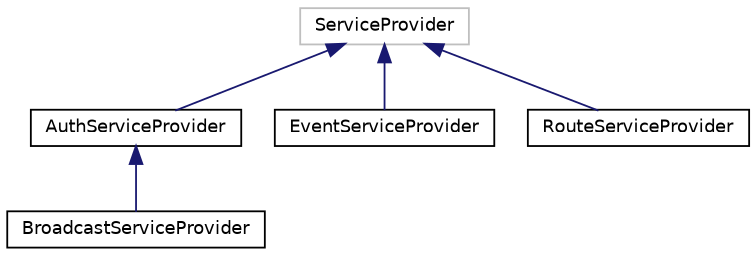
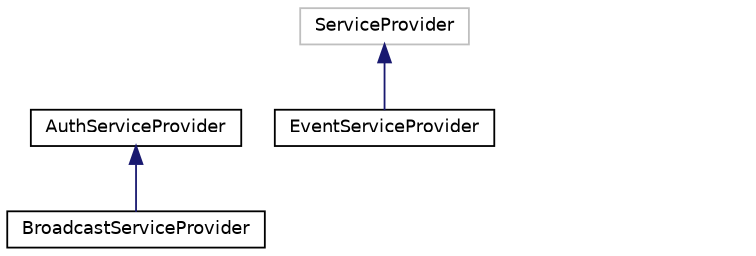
edge "AuthServiceProvider" -> "ServiceProvider": removed
node "RouteServiceProvider": removed
